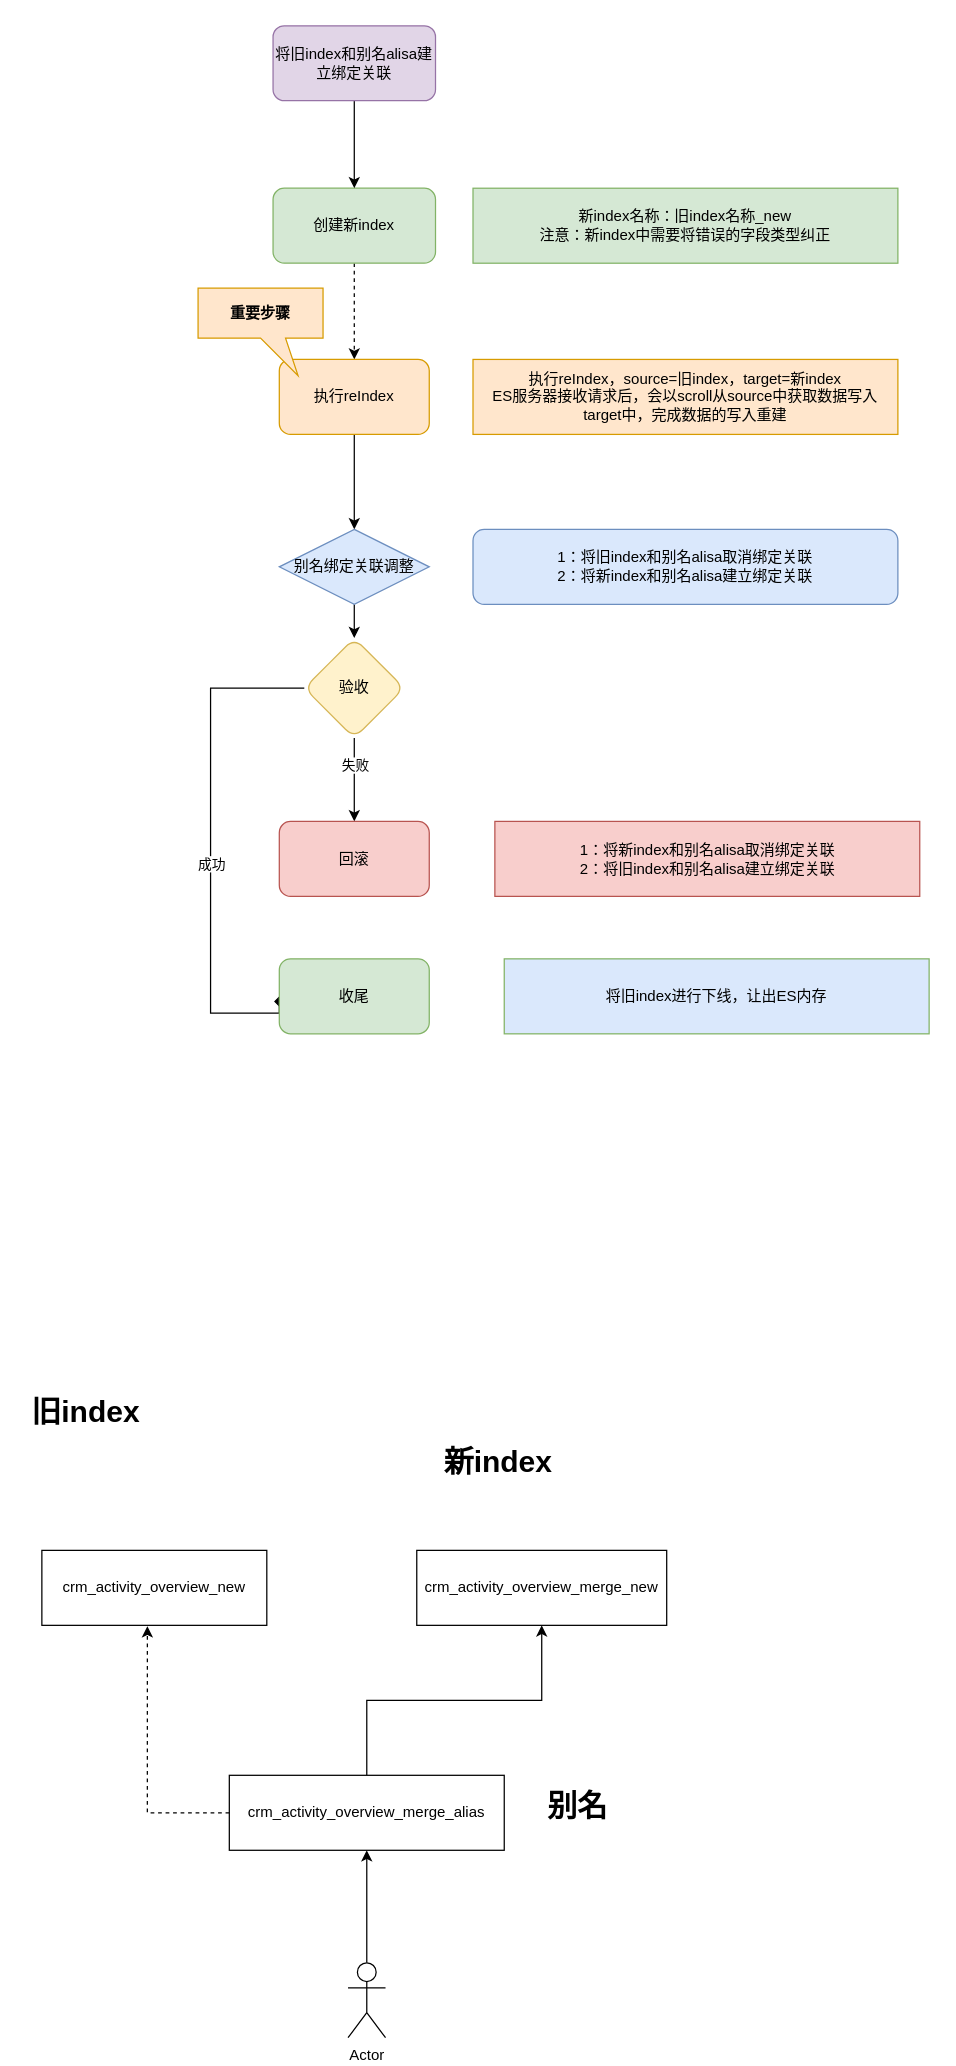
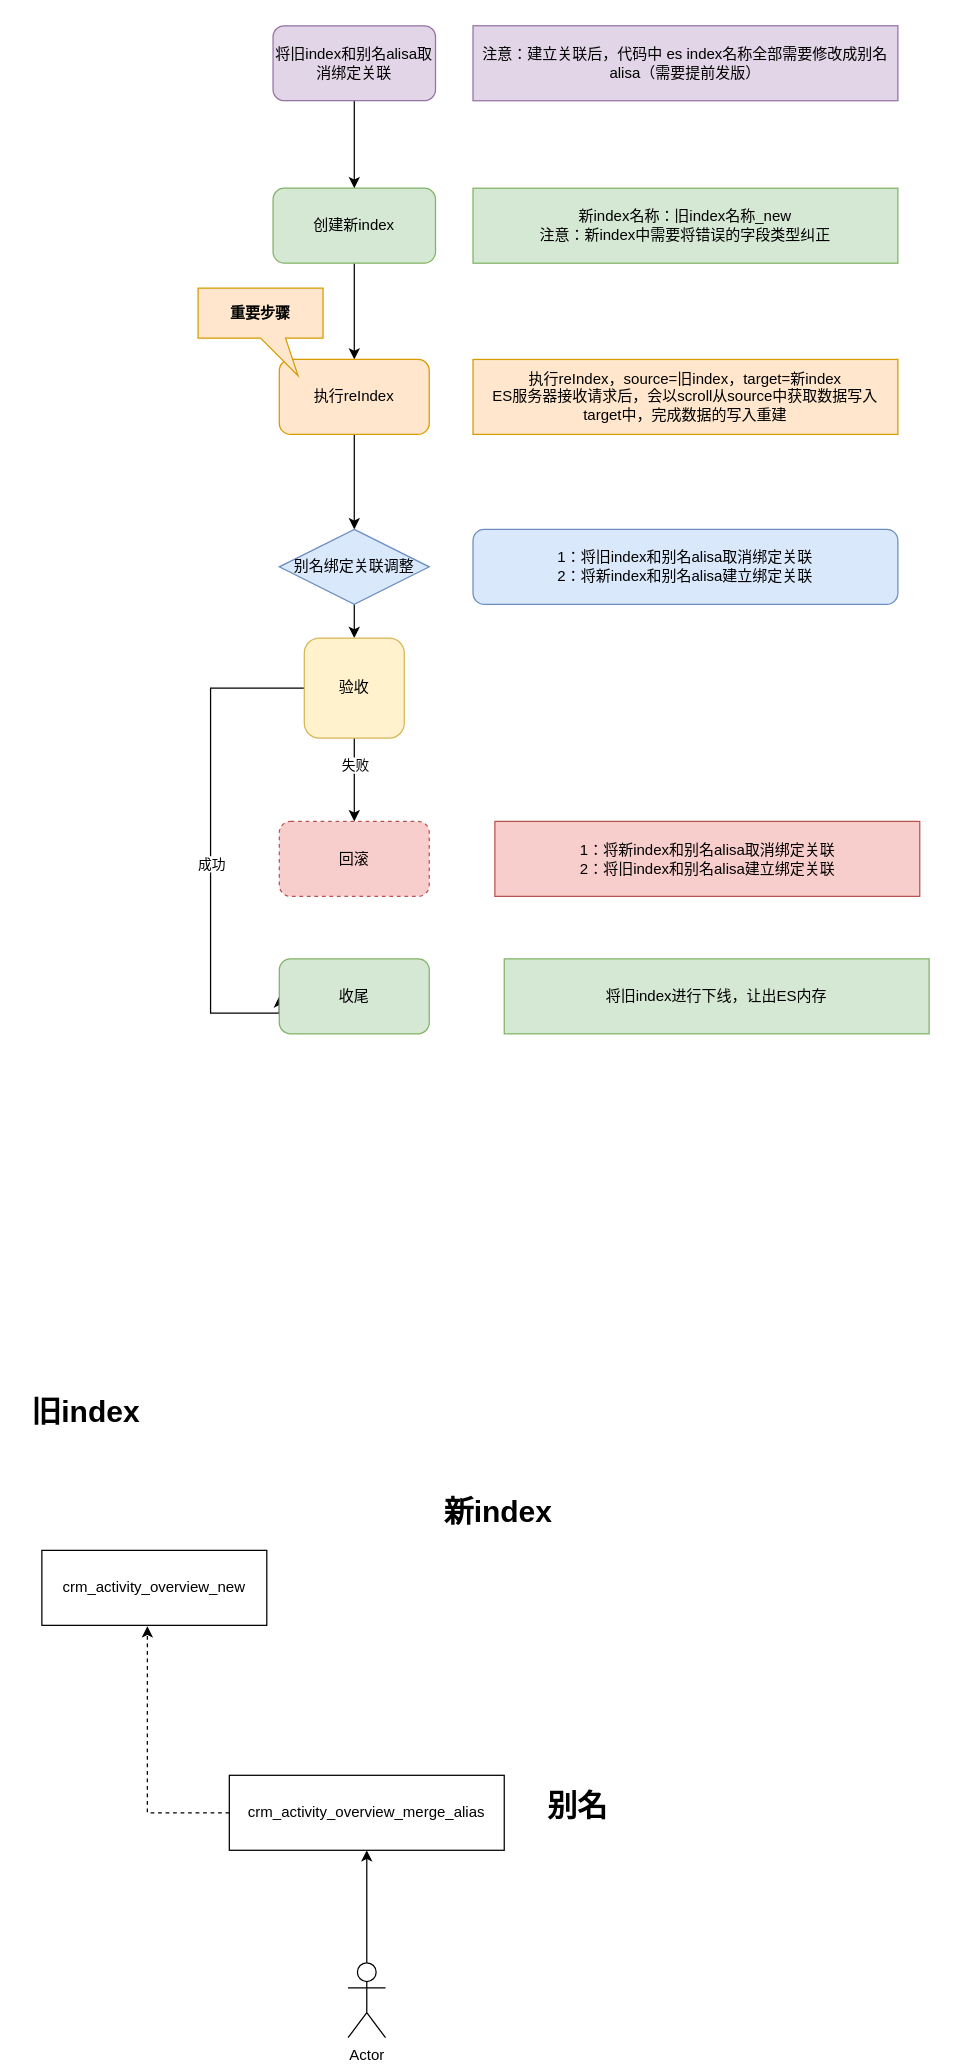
node "将旧index和别名alisa建立绑定关联": label "将旧index和别名alisa建立绑定关联" -> "将旧index和别名alisa取消绑定关联"
node "注意：建立关联后，代码中 es index名称全部需要修改成别名alisa（需要提前发版）": added
edge "创建新index" -> "执行reIndex": style dashed -> solid
node "验收": shape diamond -> rounded rectangle
node "回滚": style solid -> dashed
node "将旧index进行下线，让出ES内存": fillcolor #dae8fc -> #d5e8d4
edge "验收" -> "收尾": arrowhead diamond -> classic
node "新index": moved (540, 1457) -> (540, 1507)
node "crm_activity_overview_merge_new": removed
edge "crm_activity_overview_merge_alias" -> "crm_activity_overview_merge_new": removed
